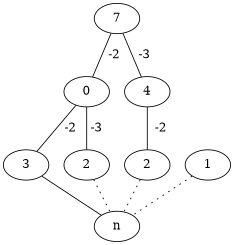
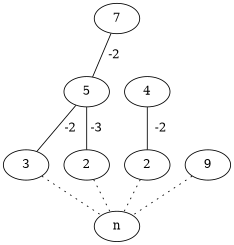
edge "7" -- "4": removed, label "-3"
node "0": label "0" -> "5"
node "1": label "1" -> "9"
edge "3" -- "n": style solid -> dotted
